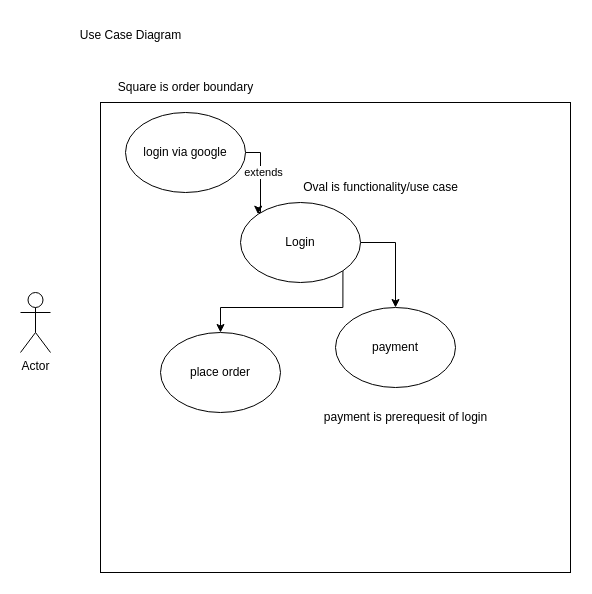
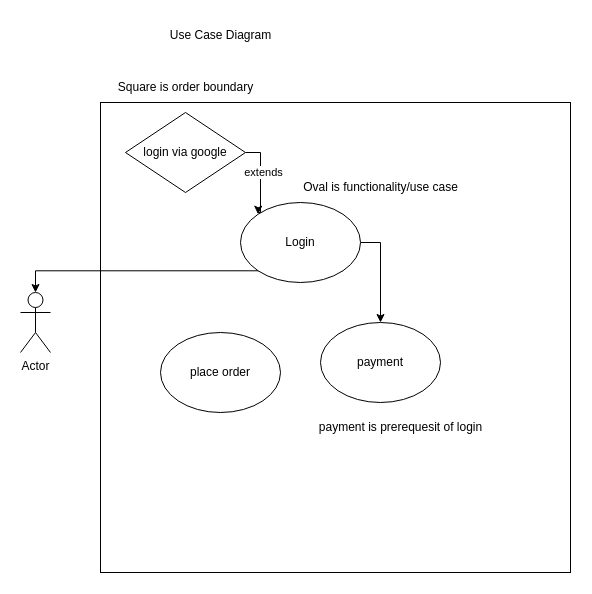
node "Use Case Diagram": moved (131, 36) -> (221, 36)
node "login via google": shape ellipse -> diamond
edge "Login" -> "place order": now "Login" -> "Actor"
node "payment": moved (396, 348) -> (381, 363)
node "payment is prerequesit of login": moved (406, 418) -> (401, 428)
